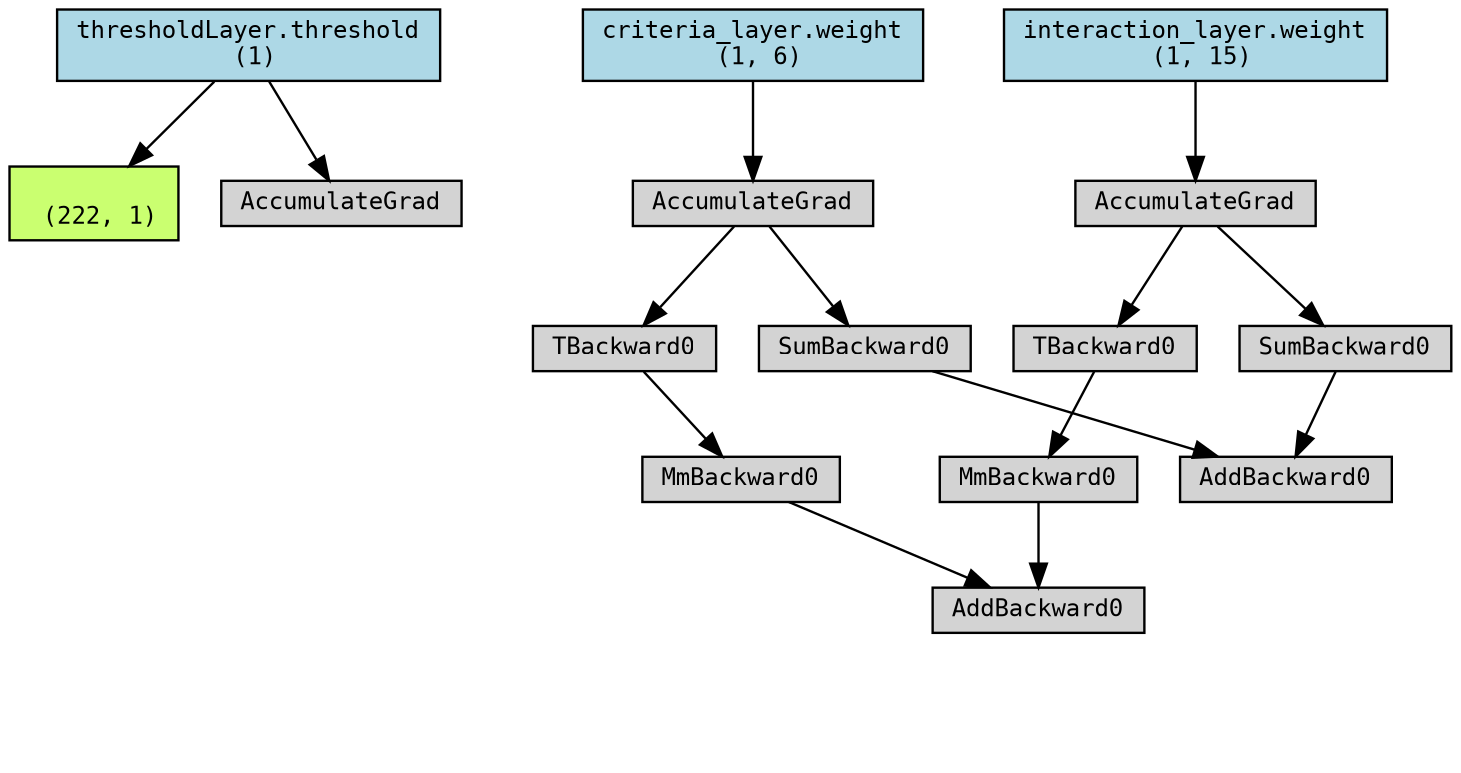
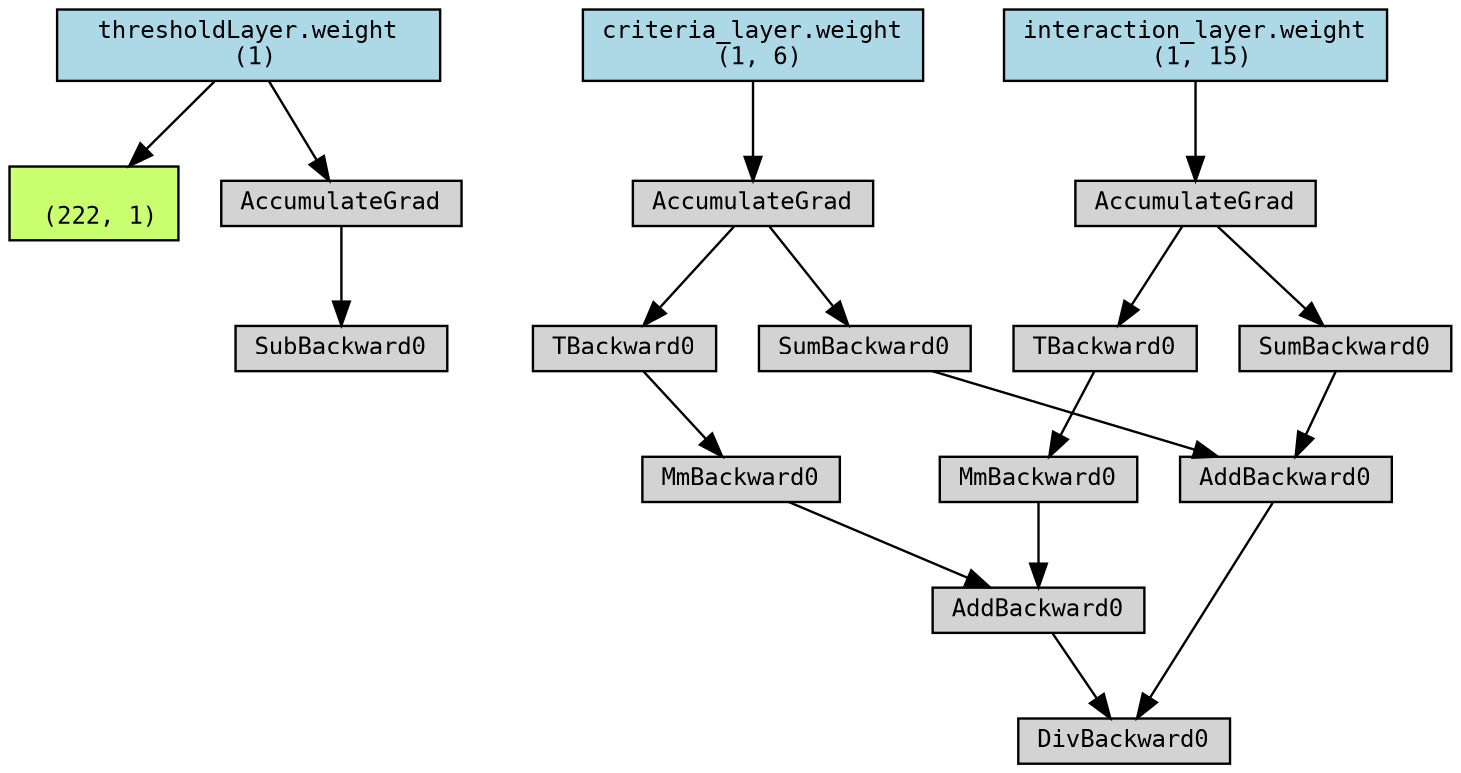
node "thresholdLayer.threshold (1)": label "thresholdLayer.threshold (1)" -> "thresholdLayer.weight (1)"
node "SubBackward0": added
node "DivBackward0": added
